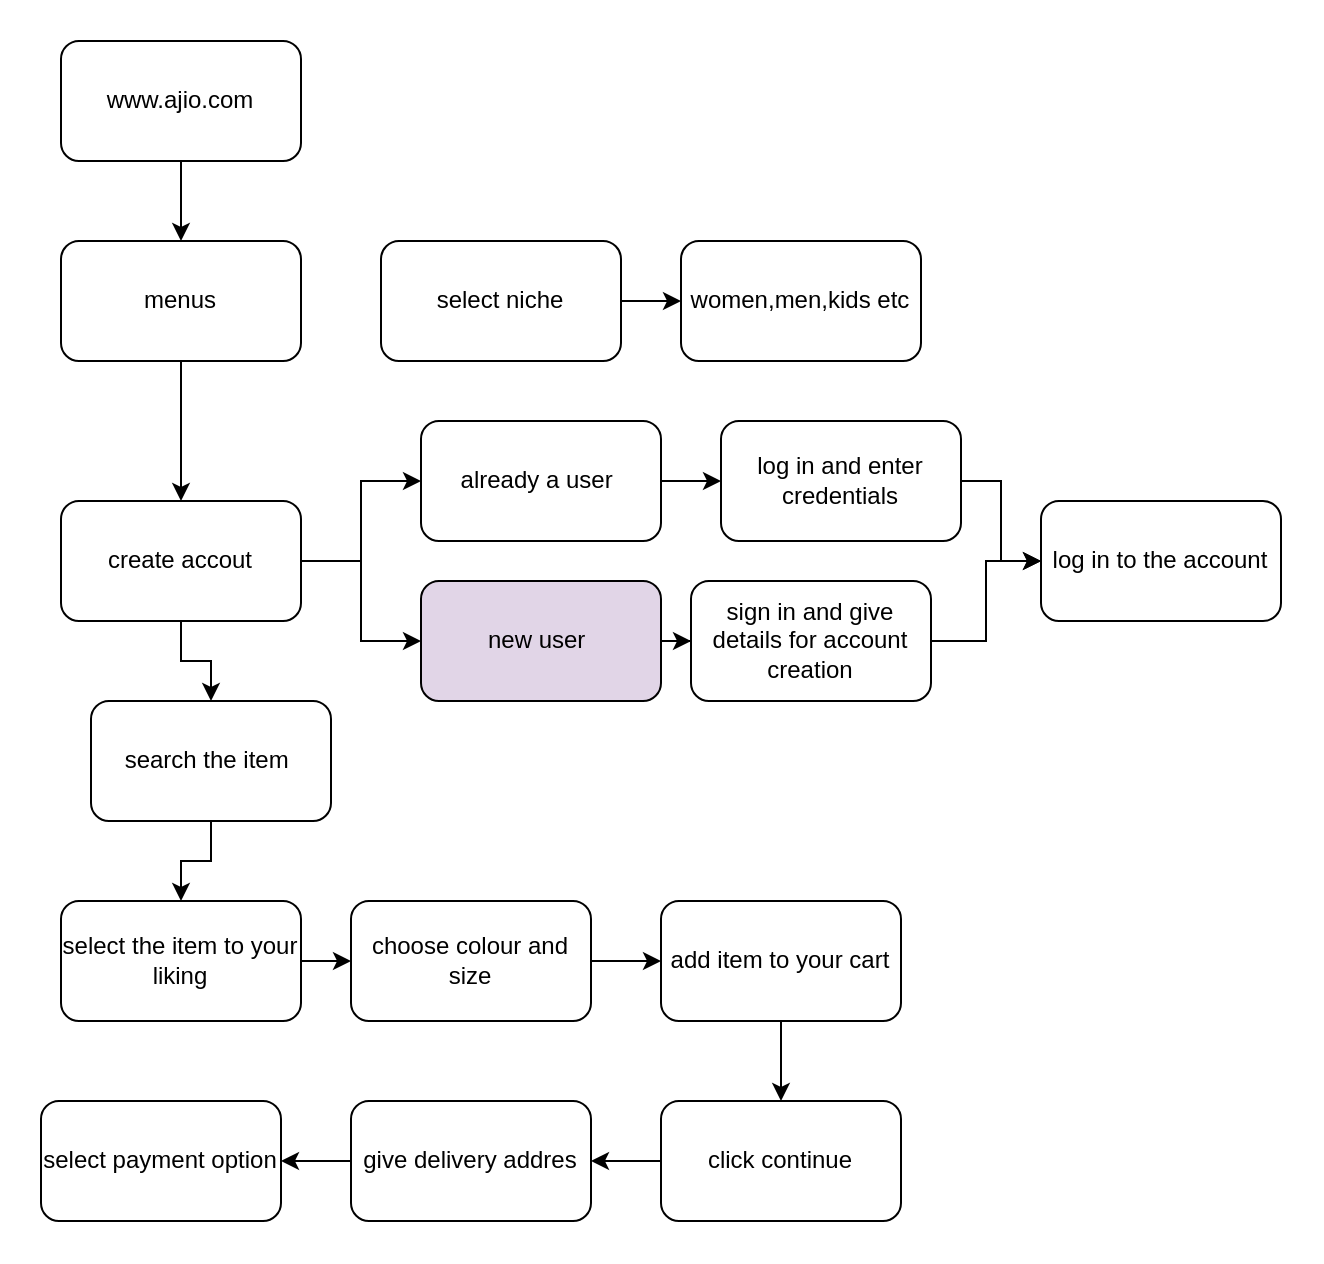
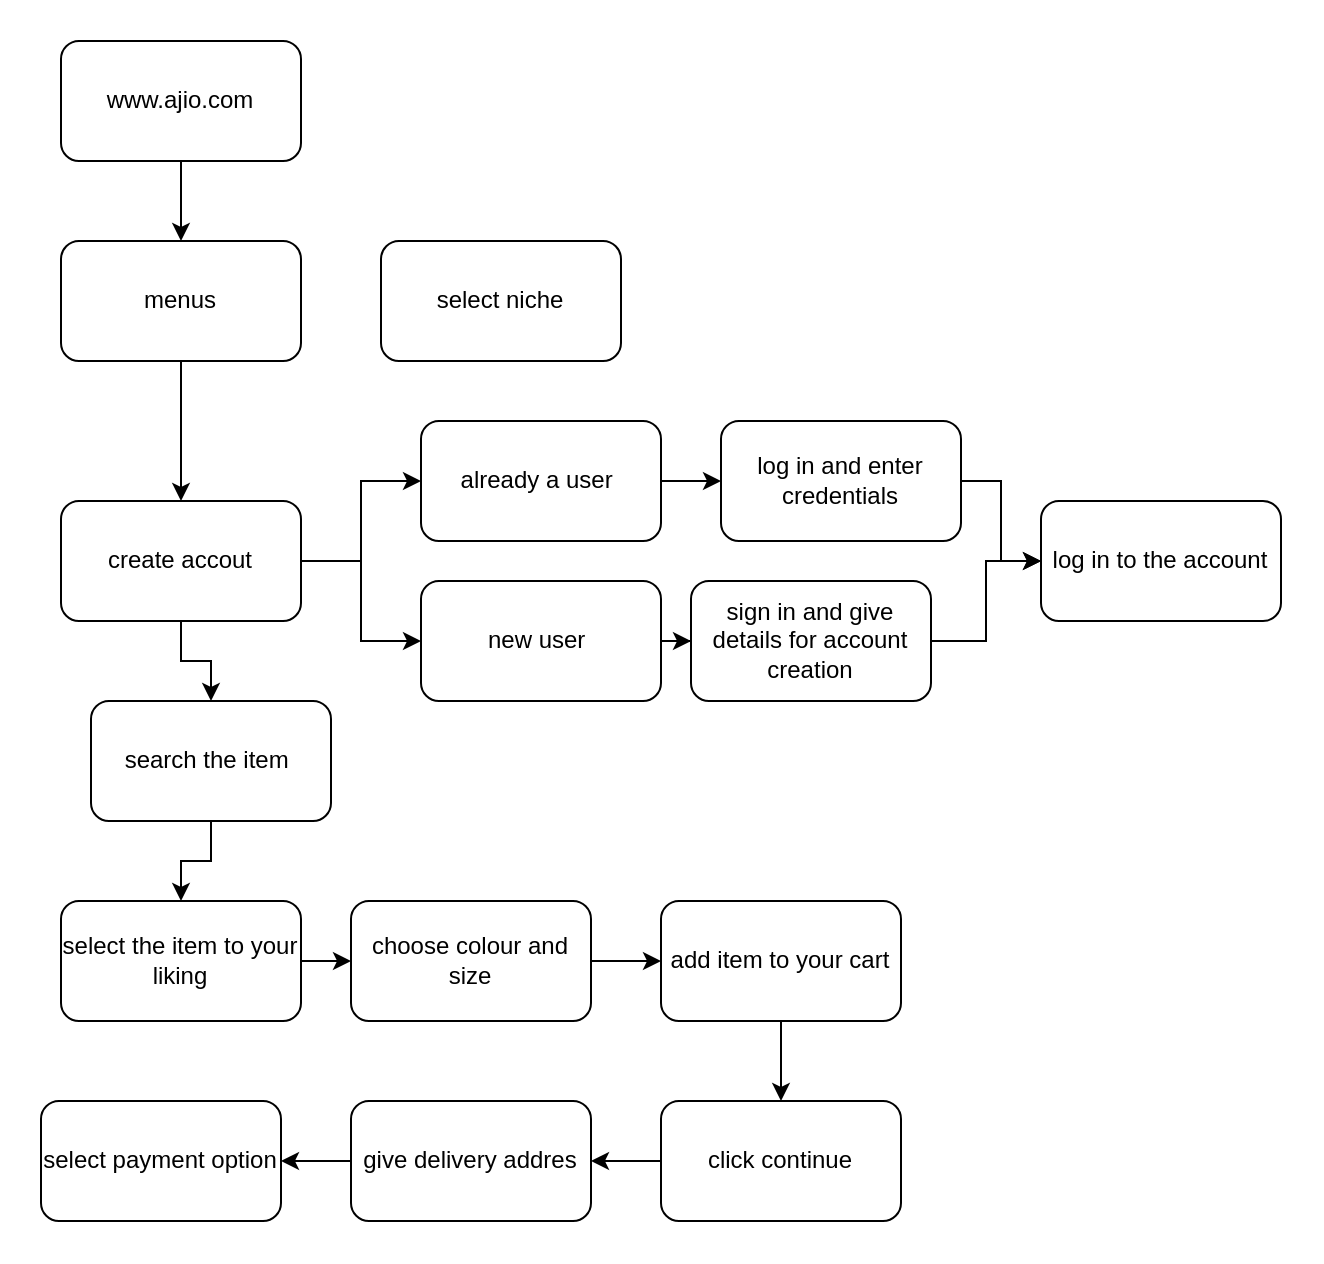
edge "select niche" -> "women,men,kids etc": removed
node "women,men,kids etc": removed
node "new user": fillcolor #e1d5e7 -> #ffffff
